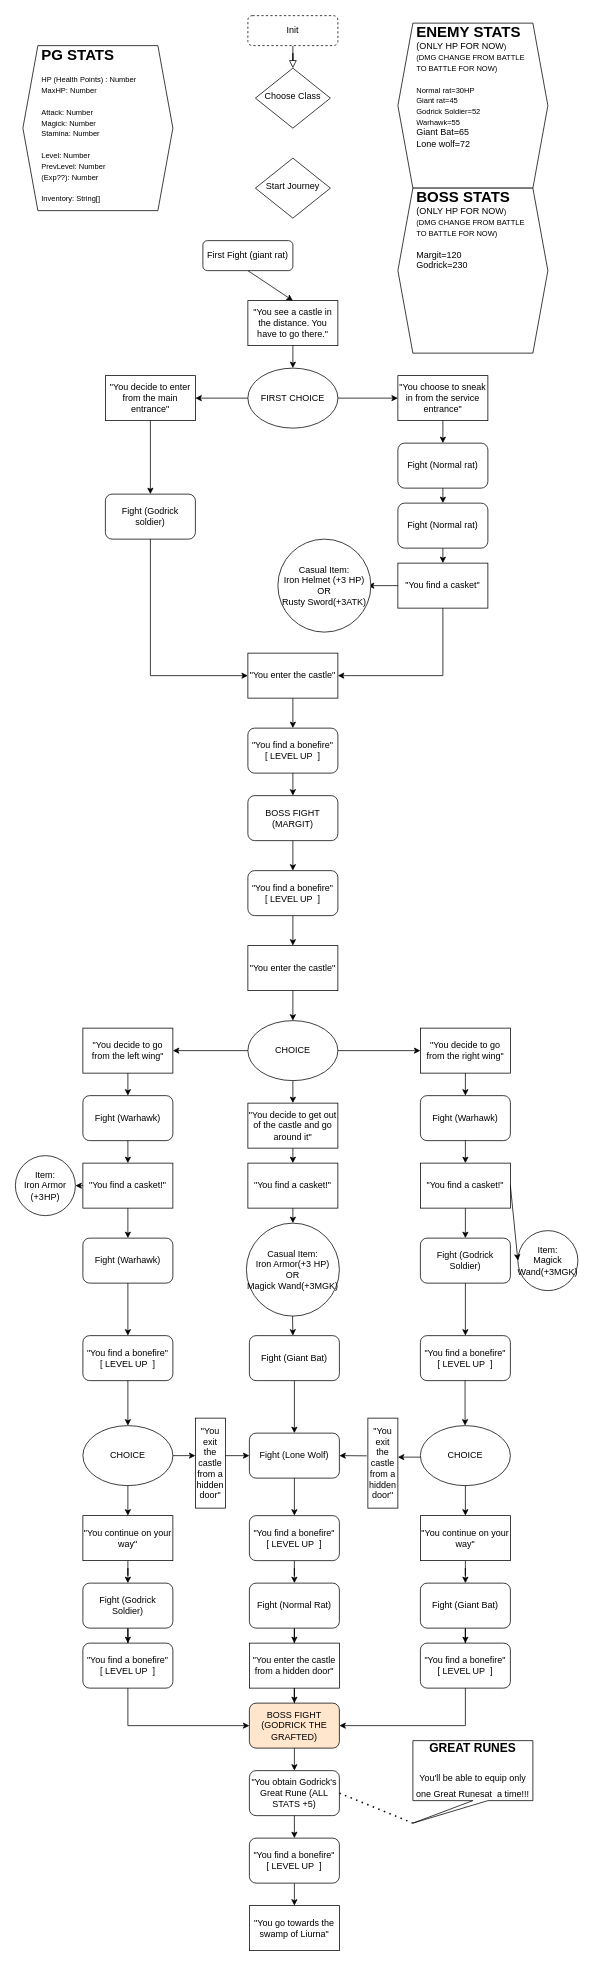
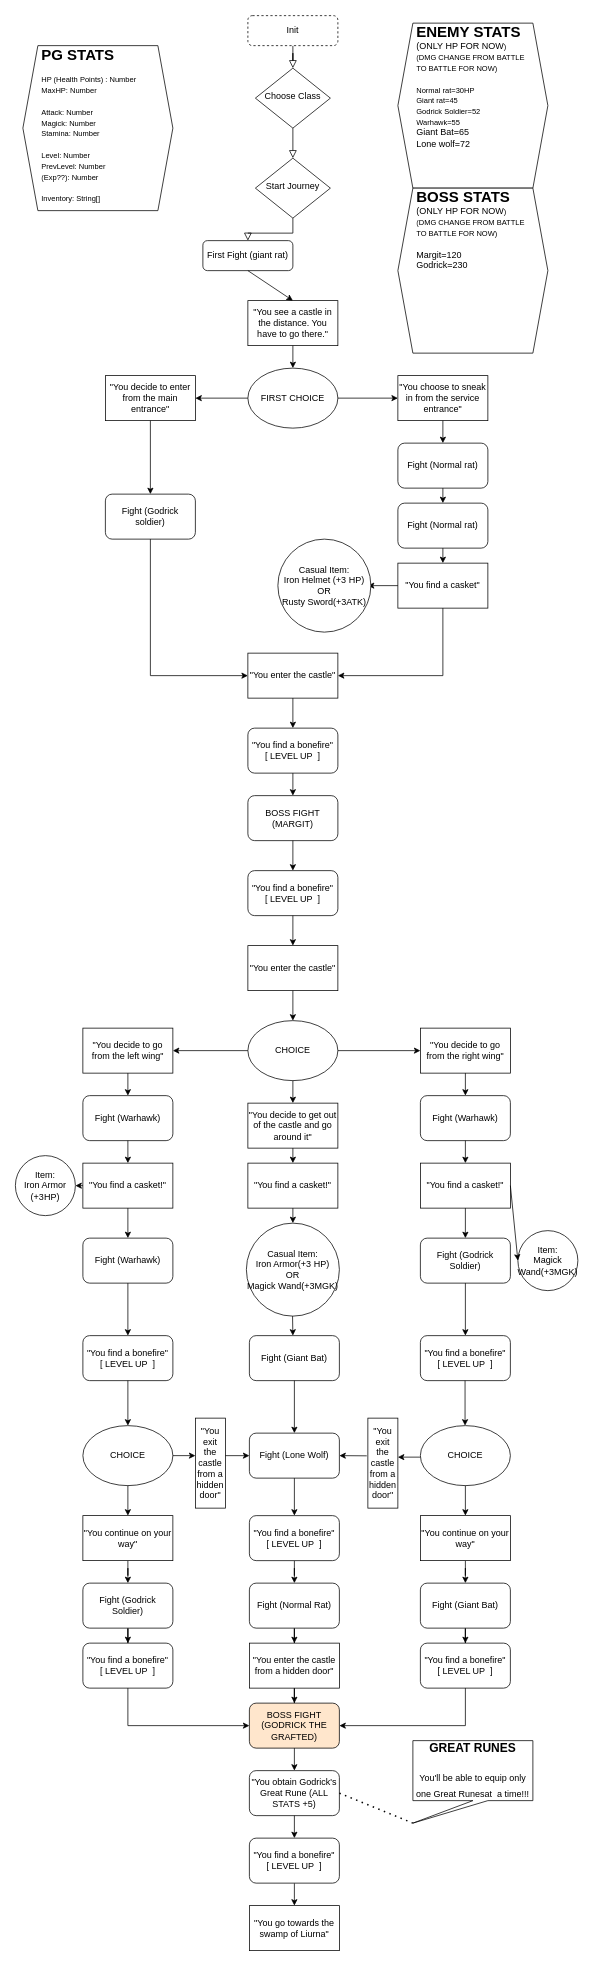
edge "Choose Class" -> "Start Journey": added
edge "Start Journey" -> "First Fight (giant rat)": added
